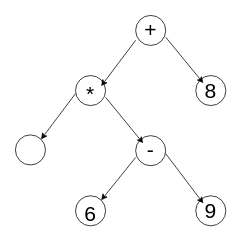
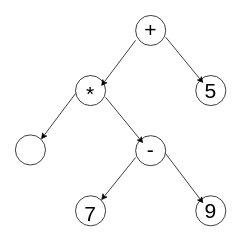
node "8": label "8" -> "5"
node "6": label "6" -> "7"
